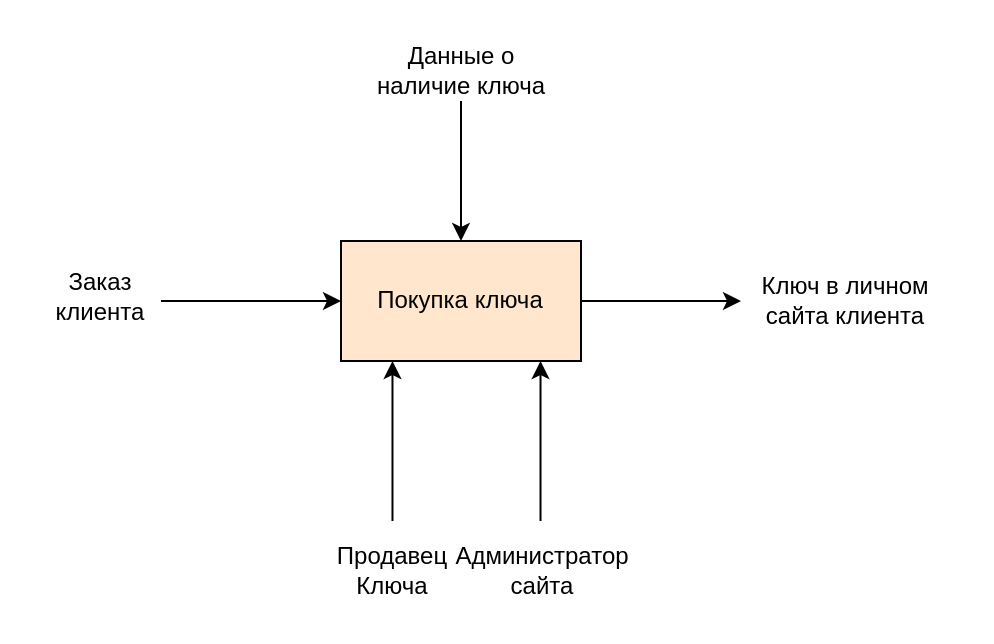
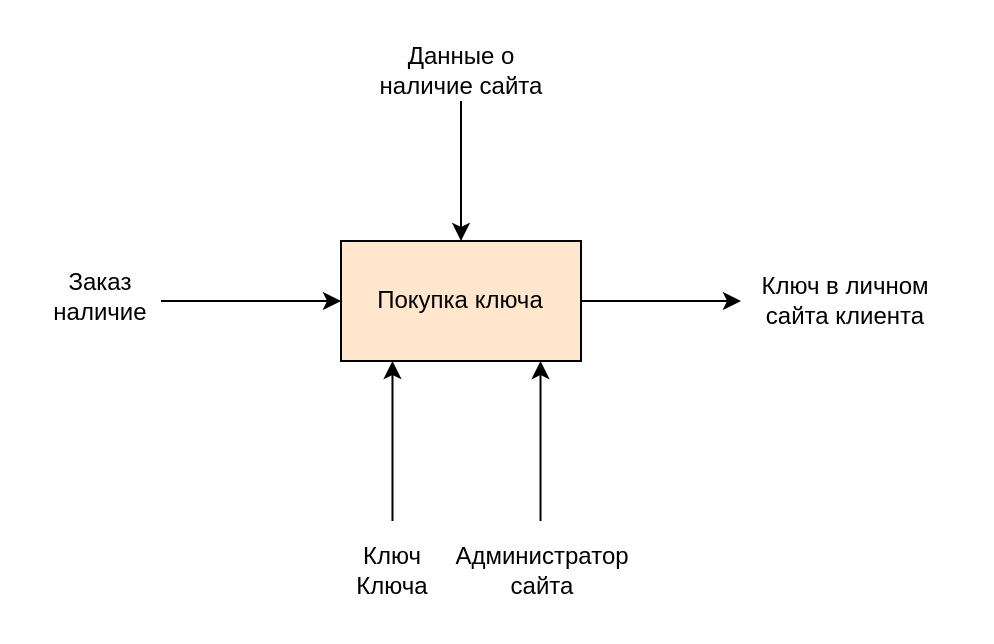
node "Данные о наличие ключа": label "Данные о наличие ключа" -> "Данные о наличие сайта"
node "Заказ клиента": label "Заказ клиента" -> "Заказ наличие"
node "Продавец Ключа": label "Продавец Ключа" -> "Ключ Ключа"
